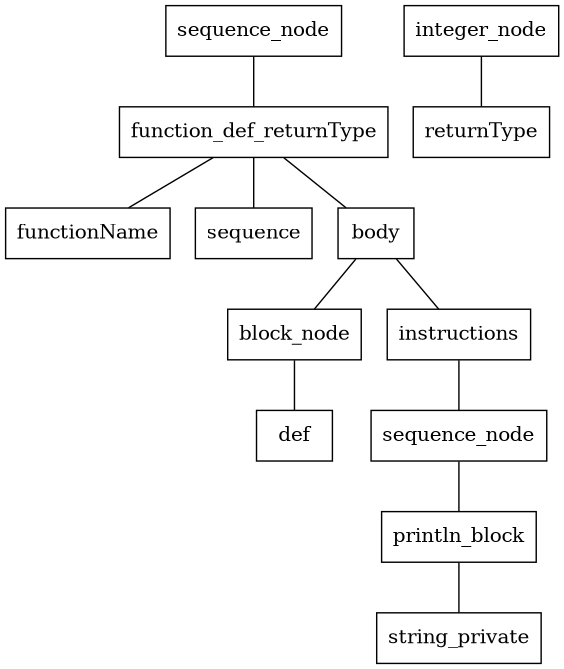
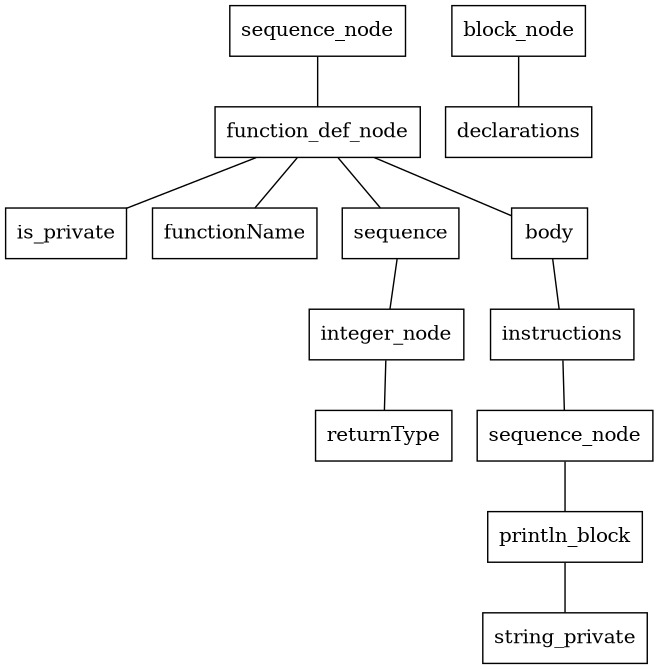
node "function_def_returnType": label "function_def_returnType" -> "function_def_node"
node "is_private": added
edge "body" -- "block_node": removed
edge "sequence" -- "integer_node": added
node "def": label "def" -> "declarations"
